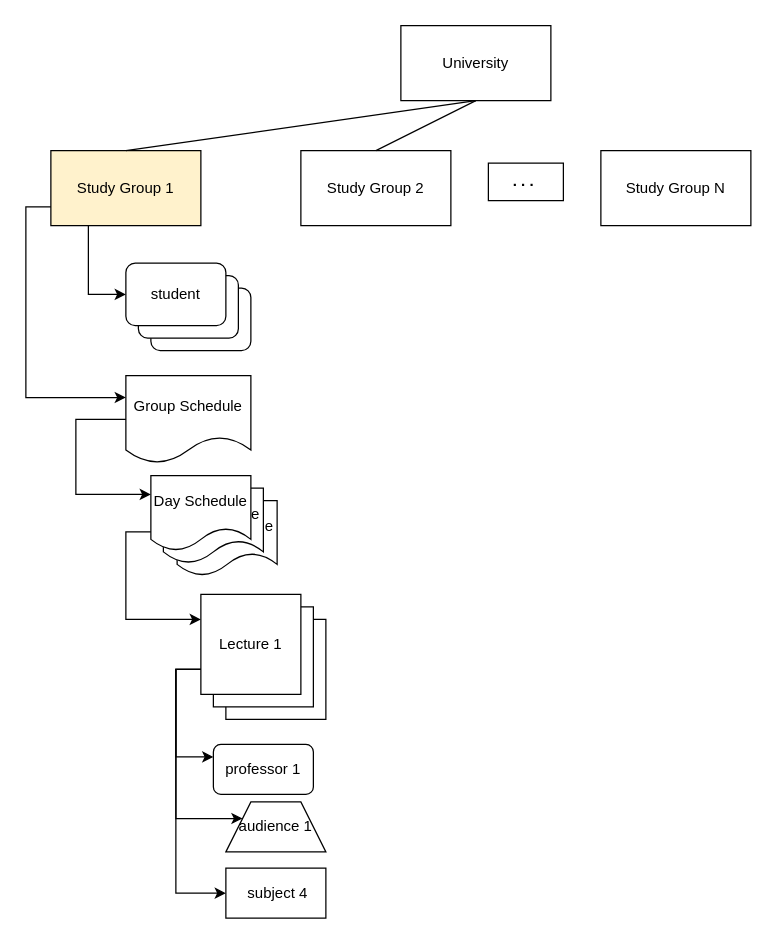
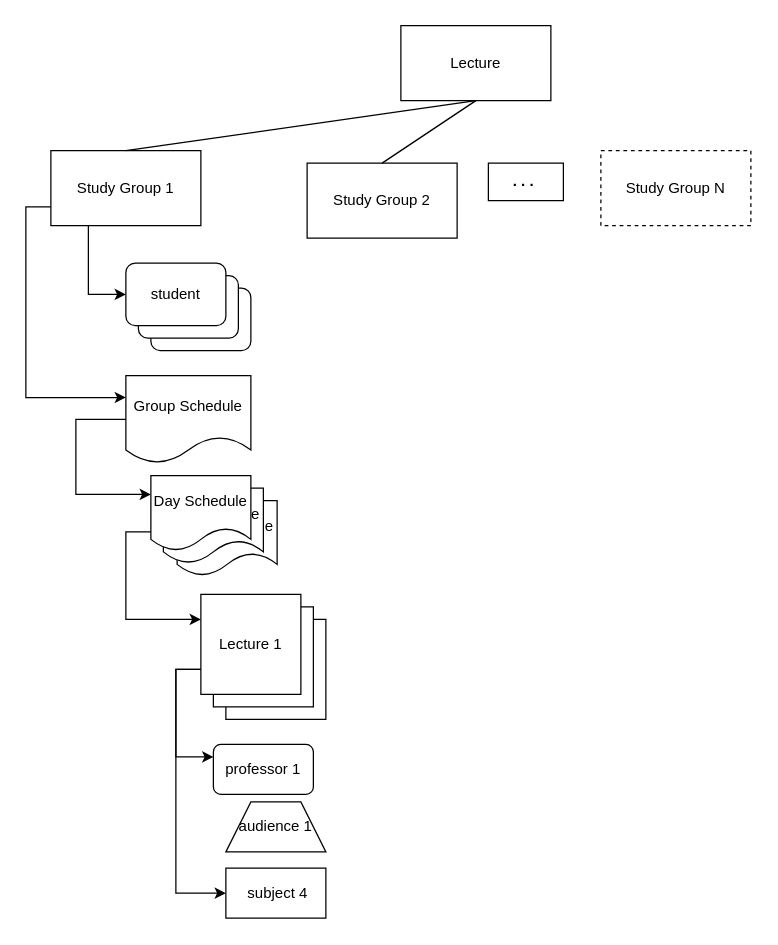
node "University": label "University" -> "Lecture"
node "Study Group 1": fillcolor #fff2cc -> #ffffff
node "Study Group 2": moved (376, 188) -> (382, 201)
node "Study Group N": style solid -> dashed
edge "Lecture 1" -> "audience 1": removed
